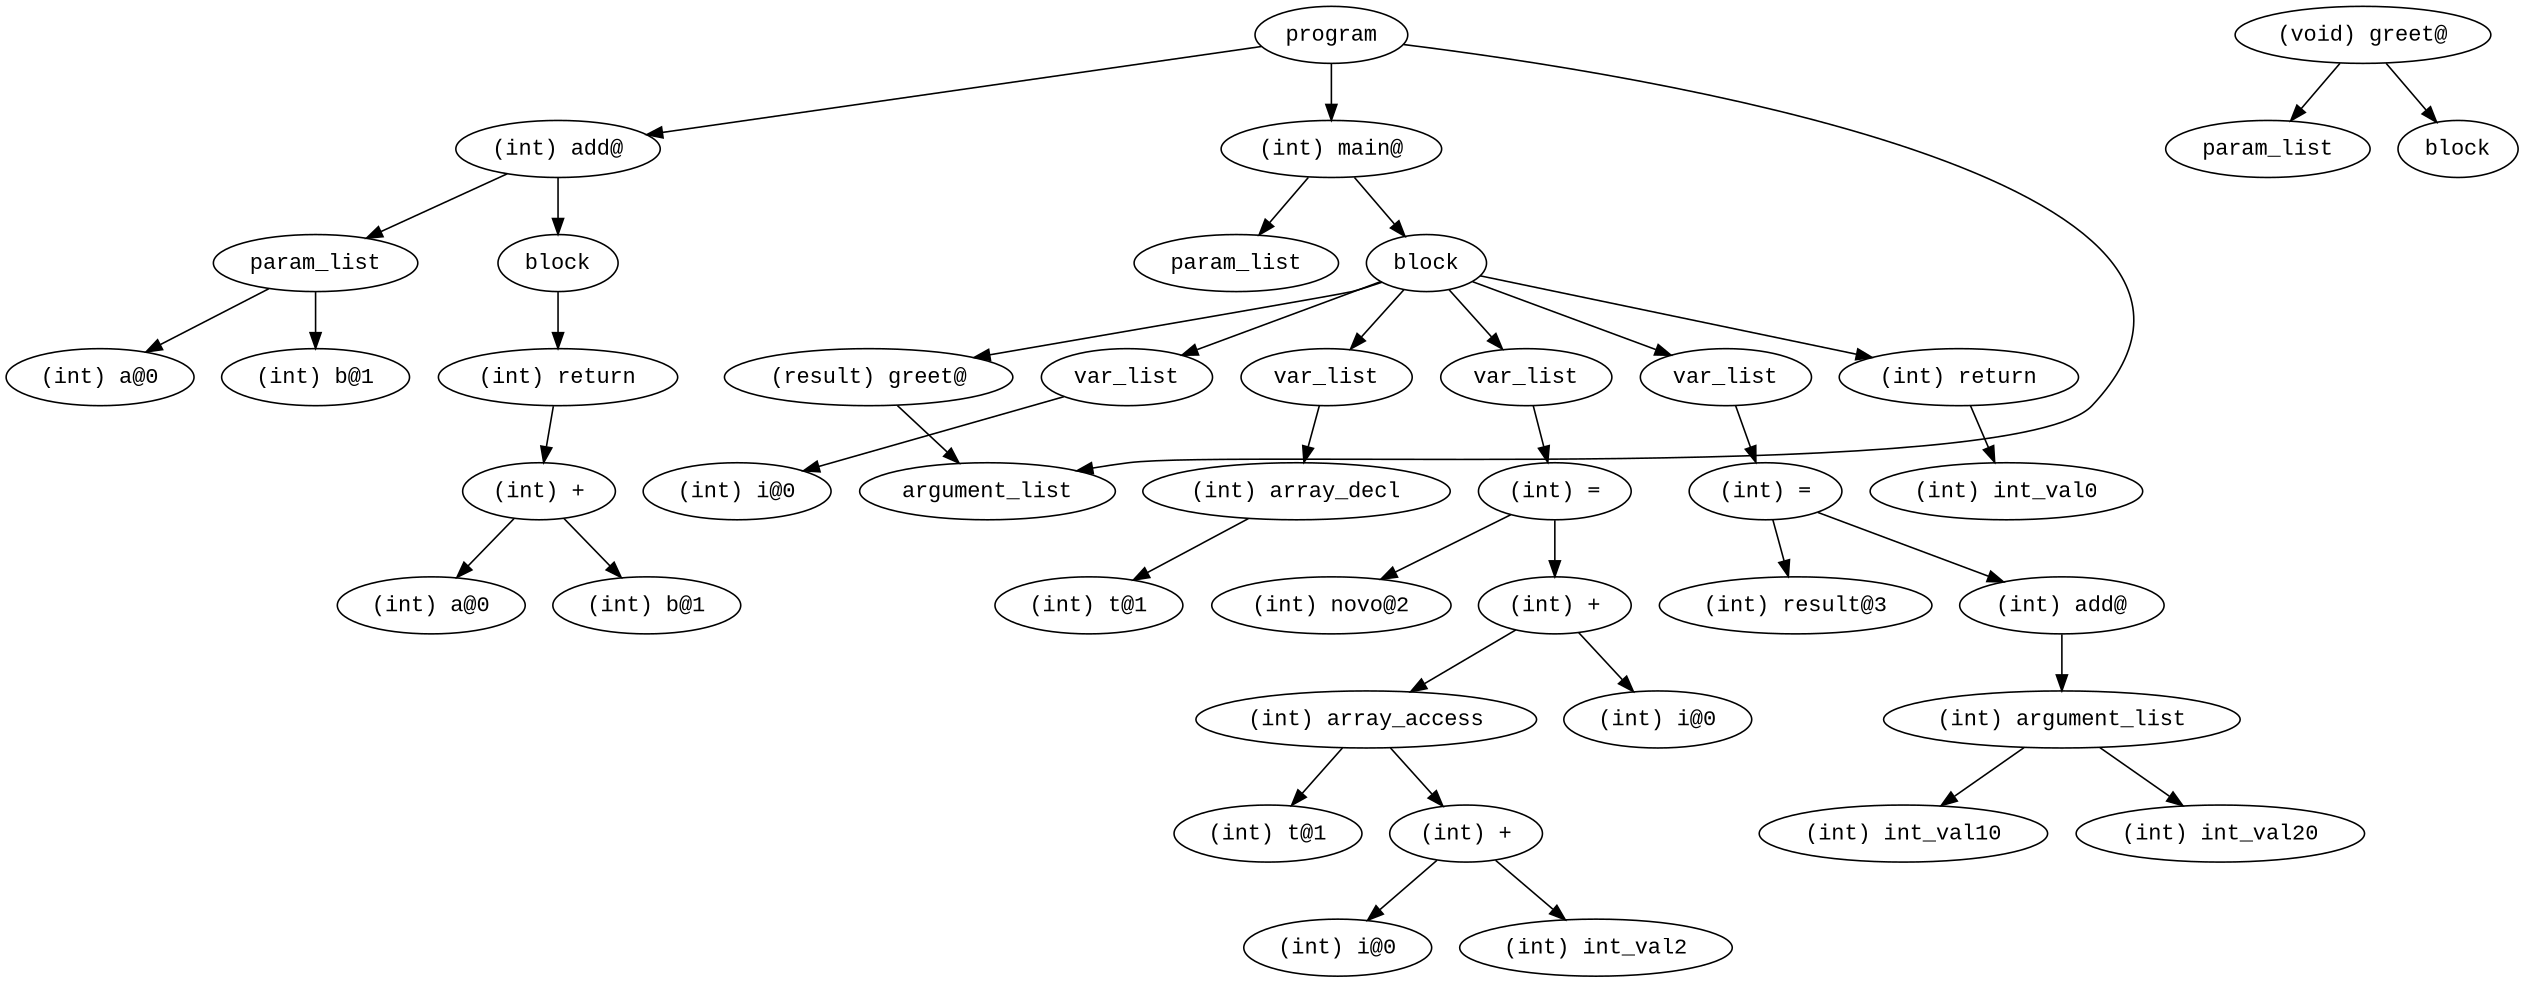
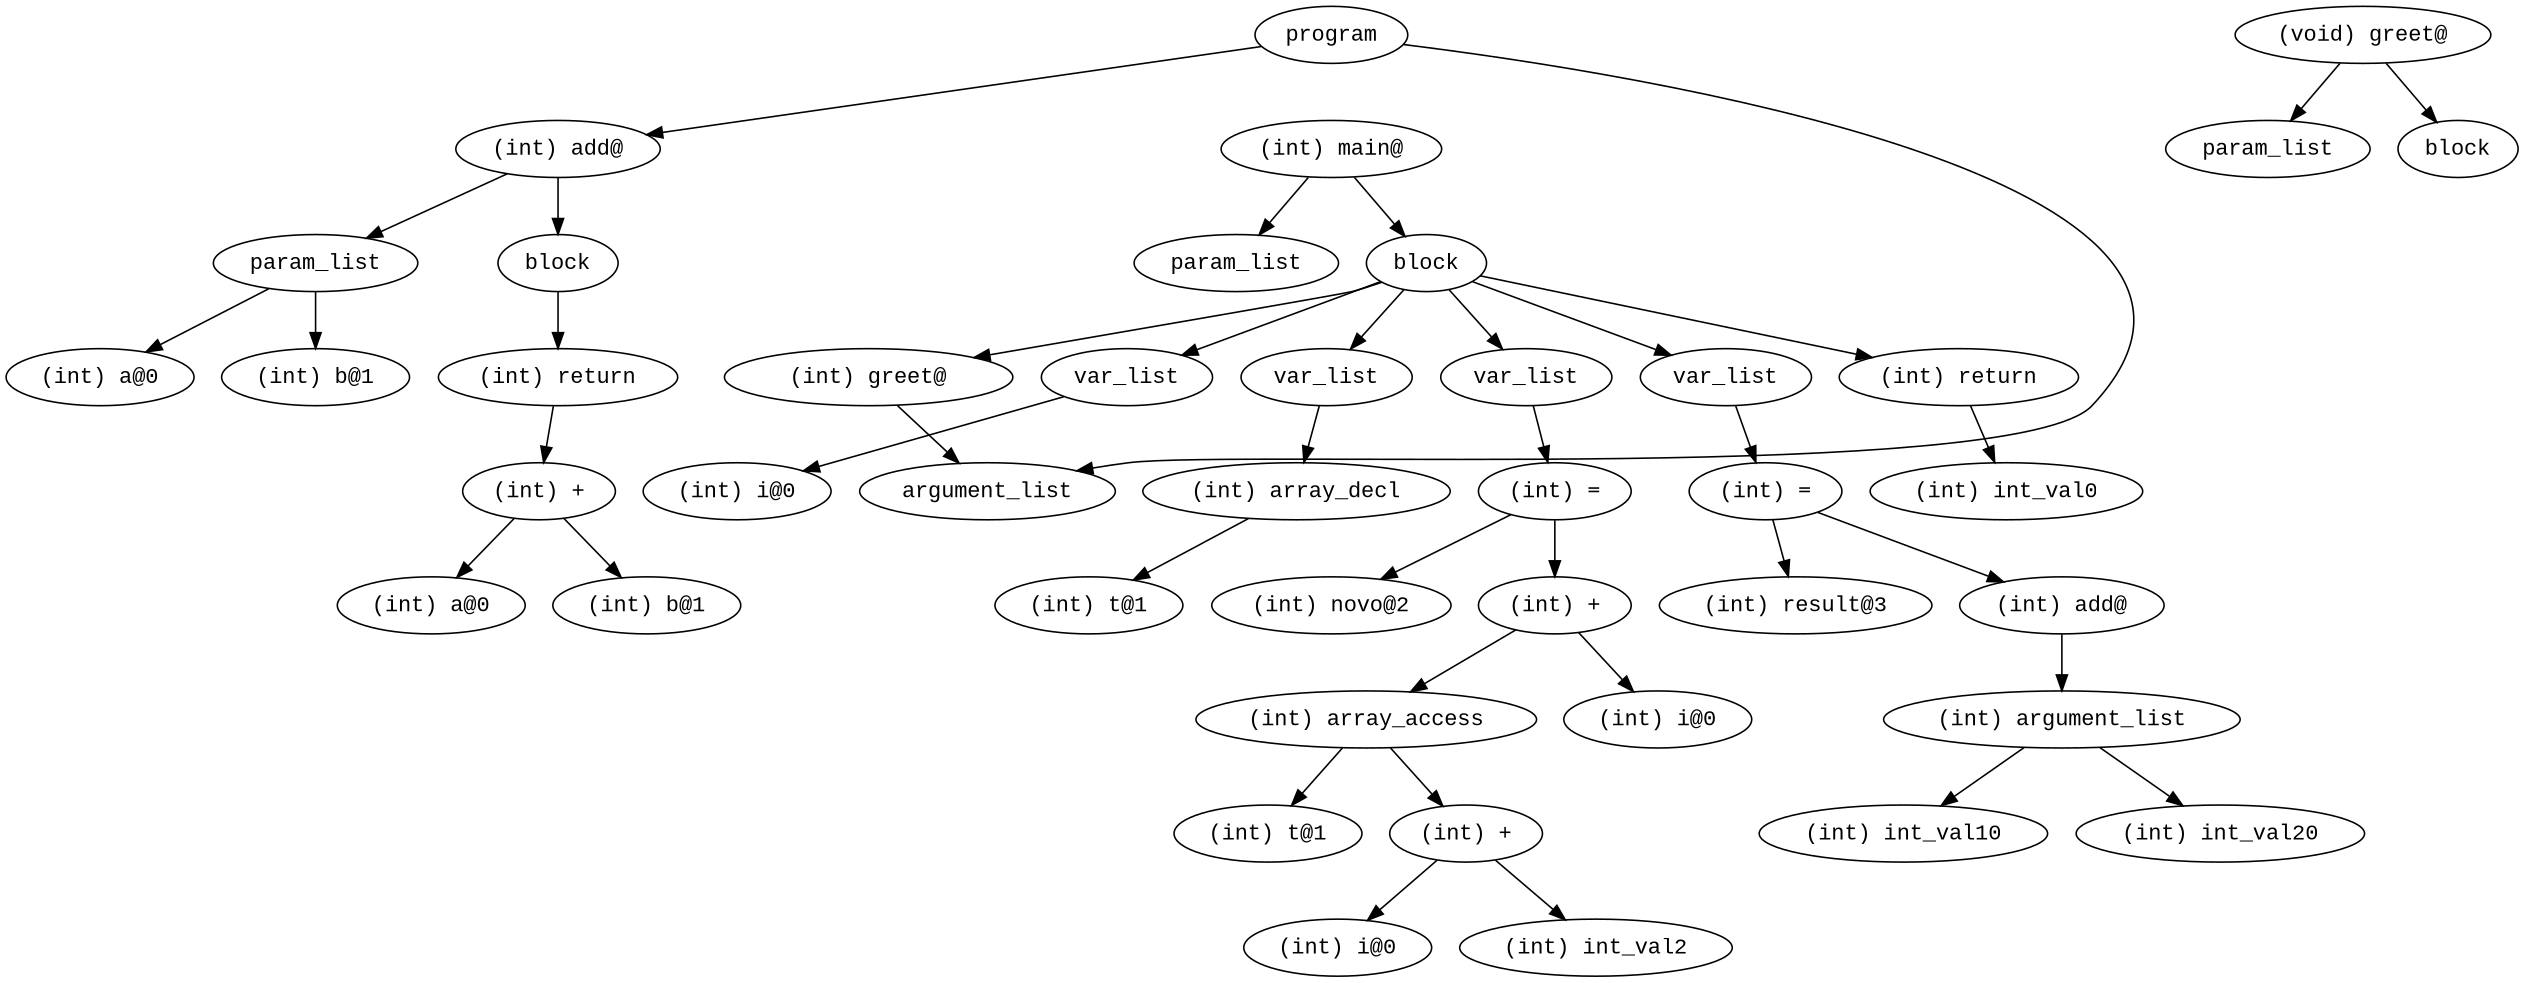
edge "program" -> "(int) main@": removed
node "(result) greet@": label "(result) greet@" -> "(int) greet@"
